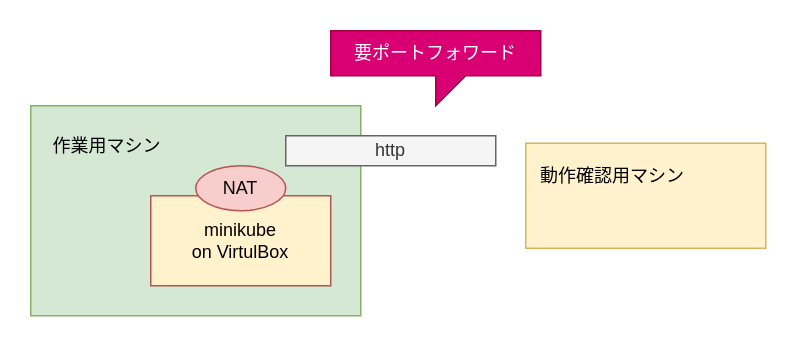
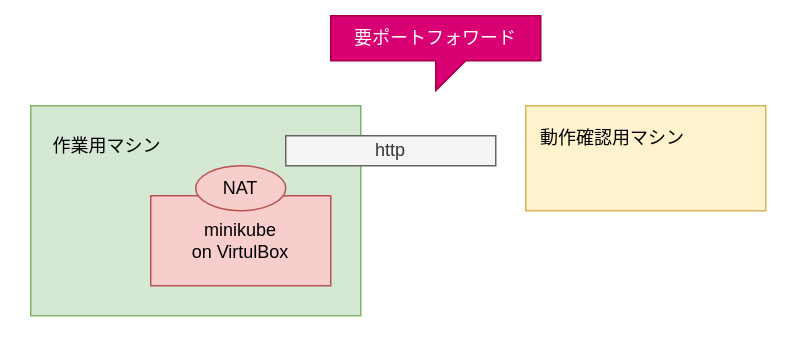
node "要ポートフォワード": moved (436, 68) -> (436, 53)
node "動作確認用マシン": moved (646, 196) -> (646, 158)
node "minikube on VirtulBox": fillcolor #fff2cc -> #f8cecc
